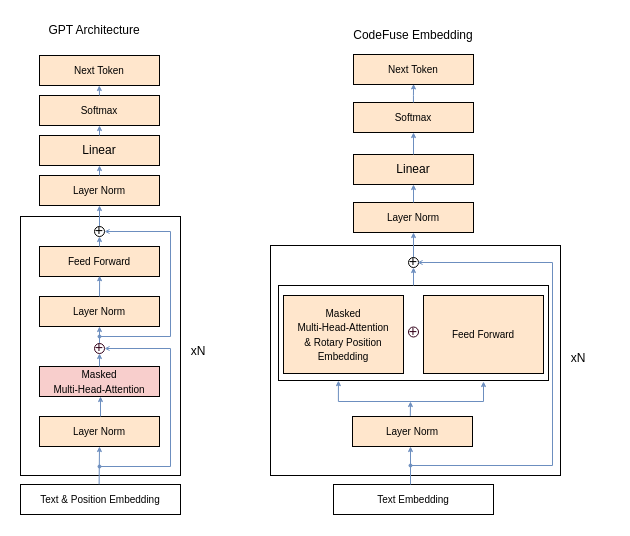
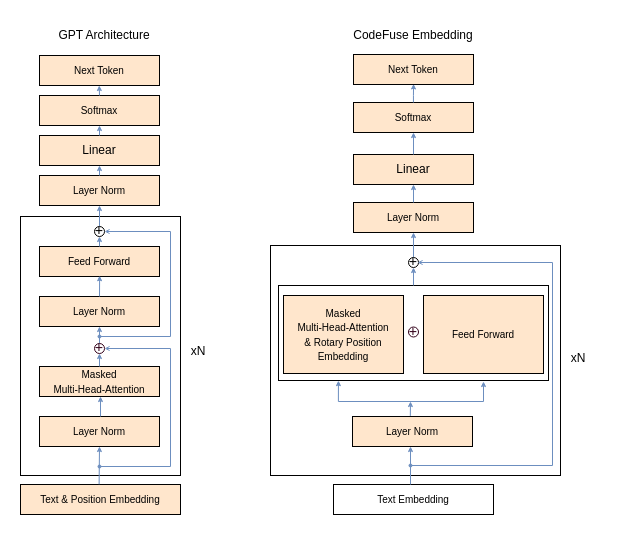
node "GPT Architecture": moved (95, 31) -> (105, 36)
node "Masked Multi-Head-Attention": fillcolor #f8cecc -> #ffe6cc
node "Text & Position Embedding": fillcolor #ffffff -> #ffe6cc
